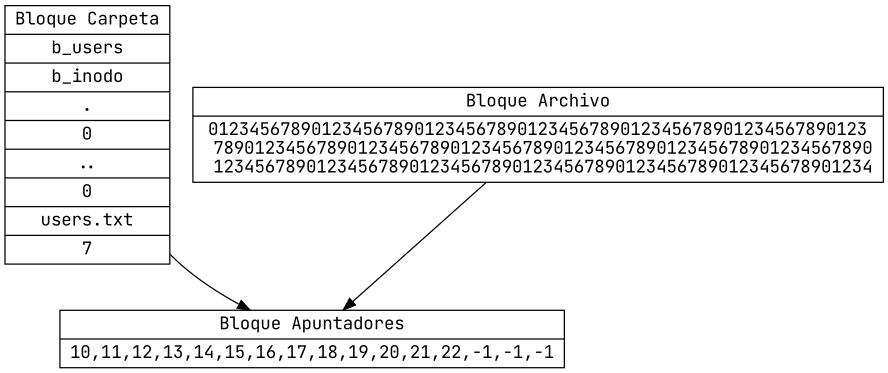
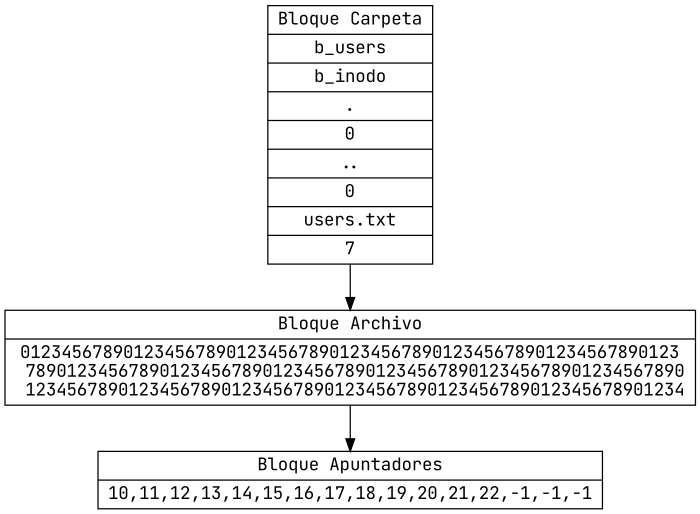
edge "Bloque Carpeta" -> "Bloque Apuntadores": now "Bloque Carpeta" -> "Bloque Archivo"
